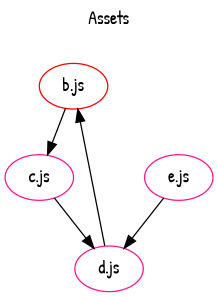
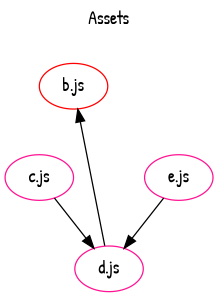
edge "b.js" -> "c.js": removed
